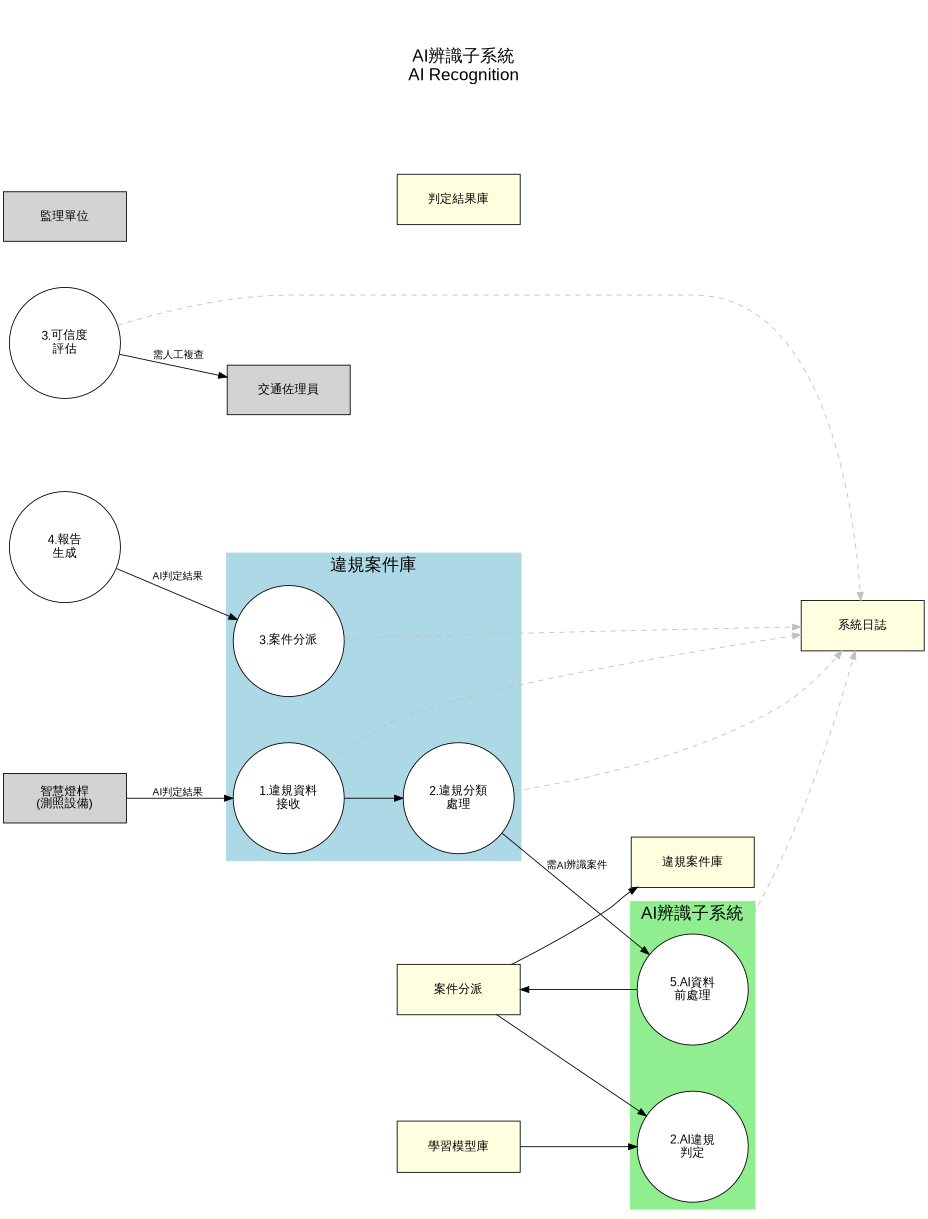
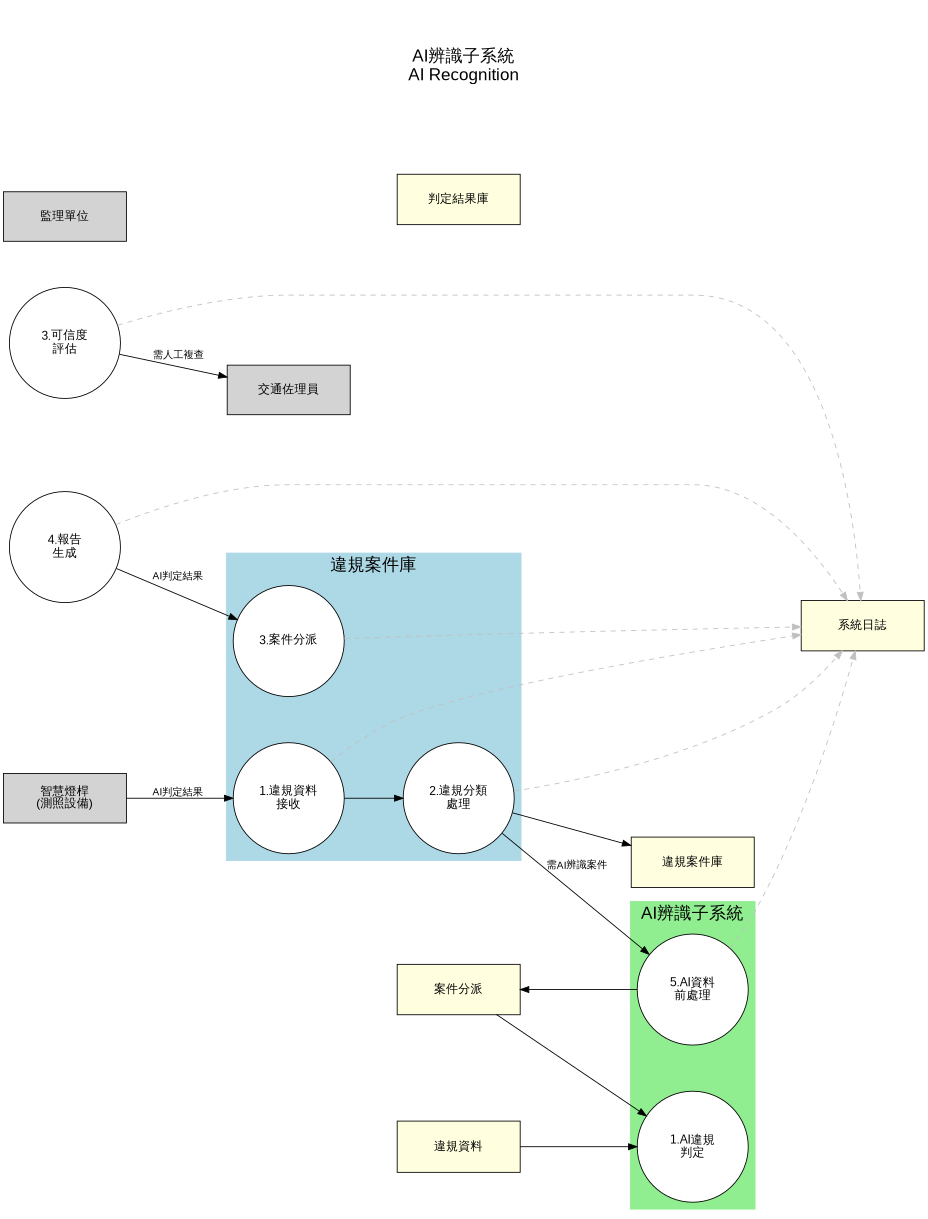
edge "4.報告 生成" -> "系統日誌": added
edge "案件分派" -> "違規案件庫": now "2.違規分類 處理" -> "違規案件庫"
node "學習模型庫": label "學習模型庫" -> "違規資料"
node "2.AI違規 判定": label "2.AI違規 判定" -> "1.AI違規 判定"
